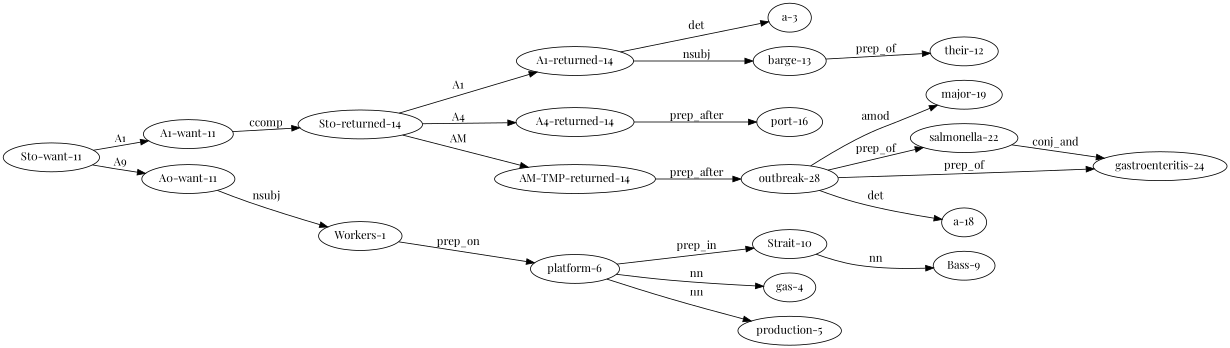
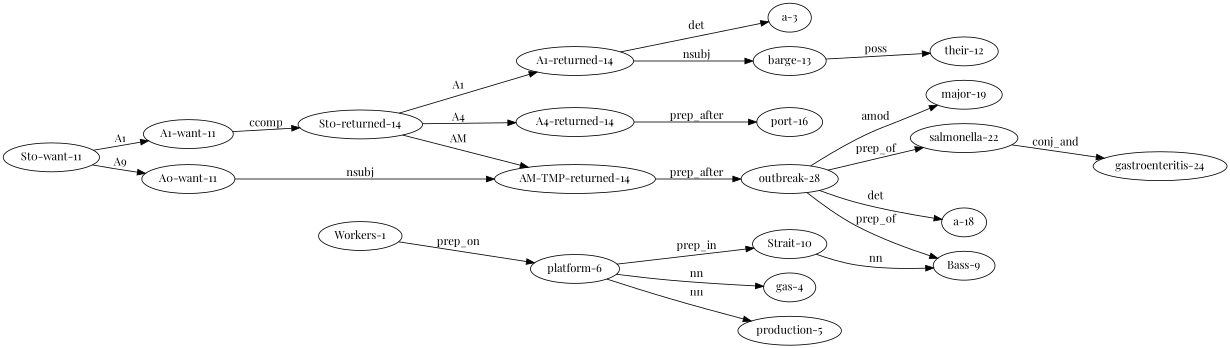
edge "barge-13" -> "their-12": label "prep_of" -> "poss"
edge "outbreak-28" -> "gastroenteritis-24": now "outbreak-28" -> "Bass-9"
edge "A0-want-11" -> "Workers-1": now "A0-want-11" -> "AM-TMP-returned-14"
